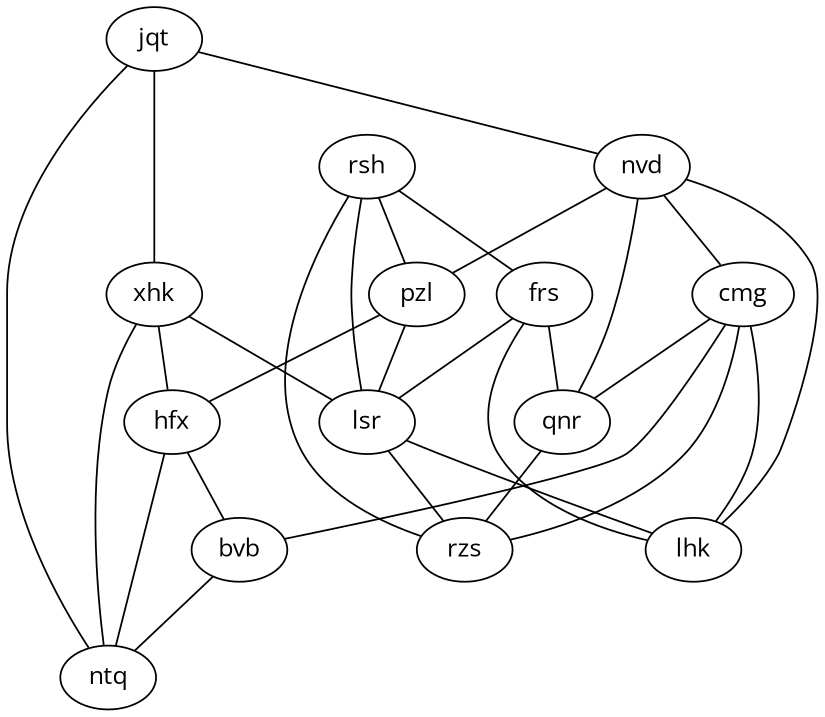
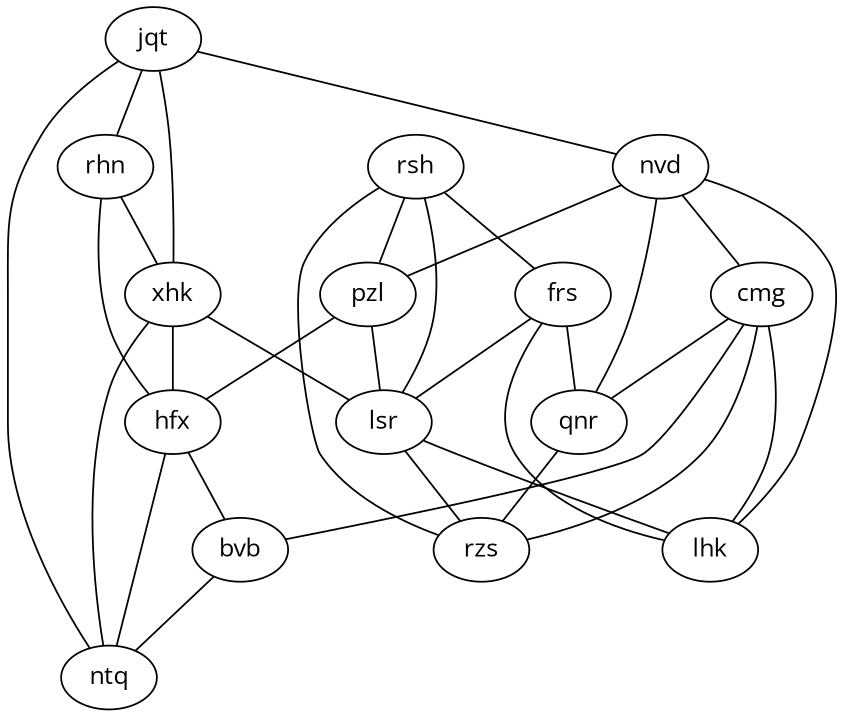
node "rhn": added
